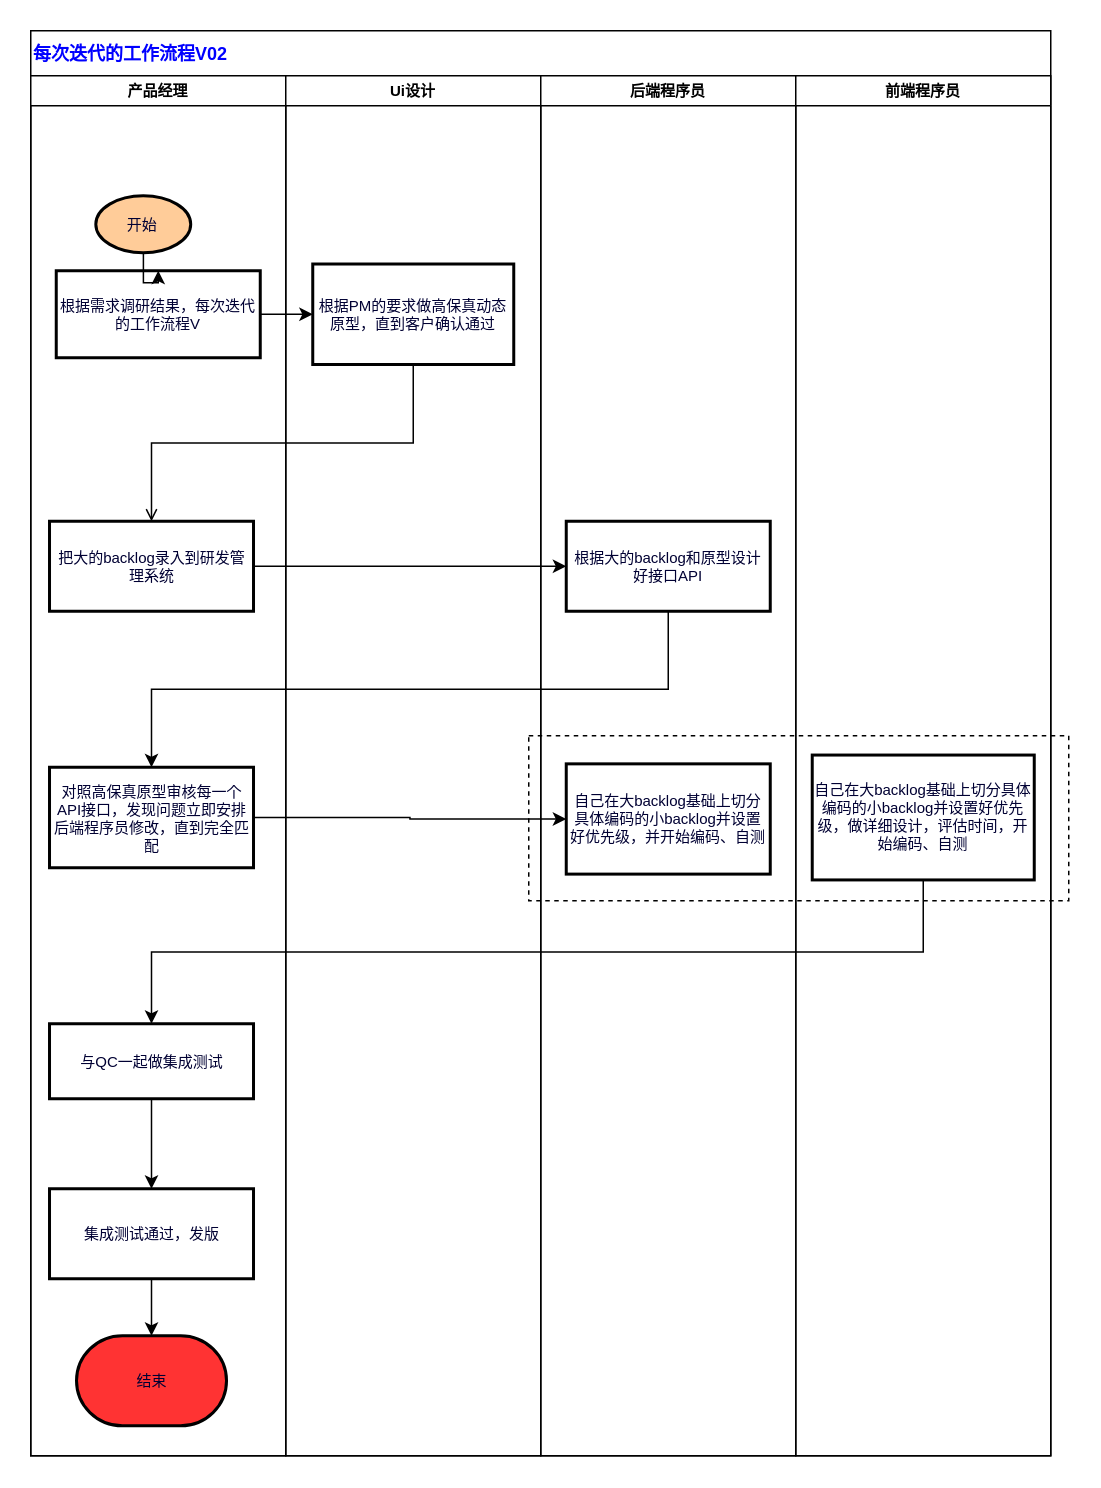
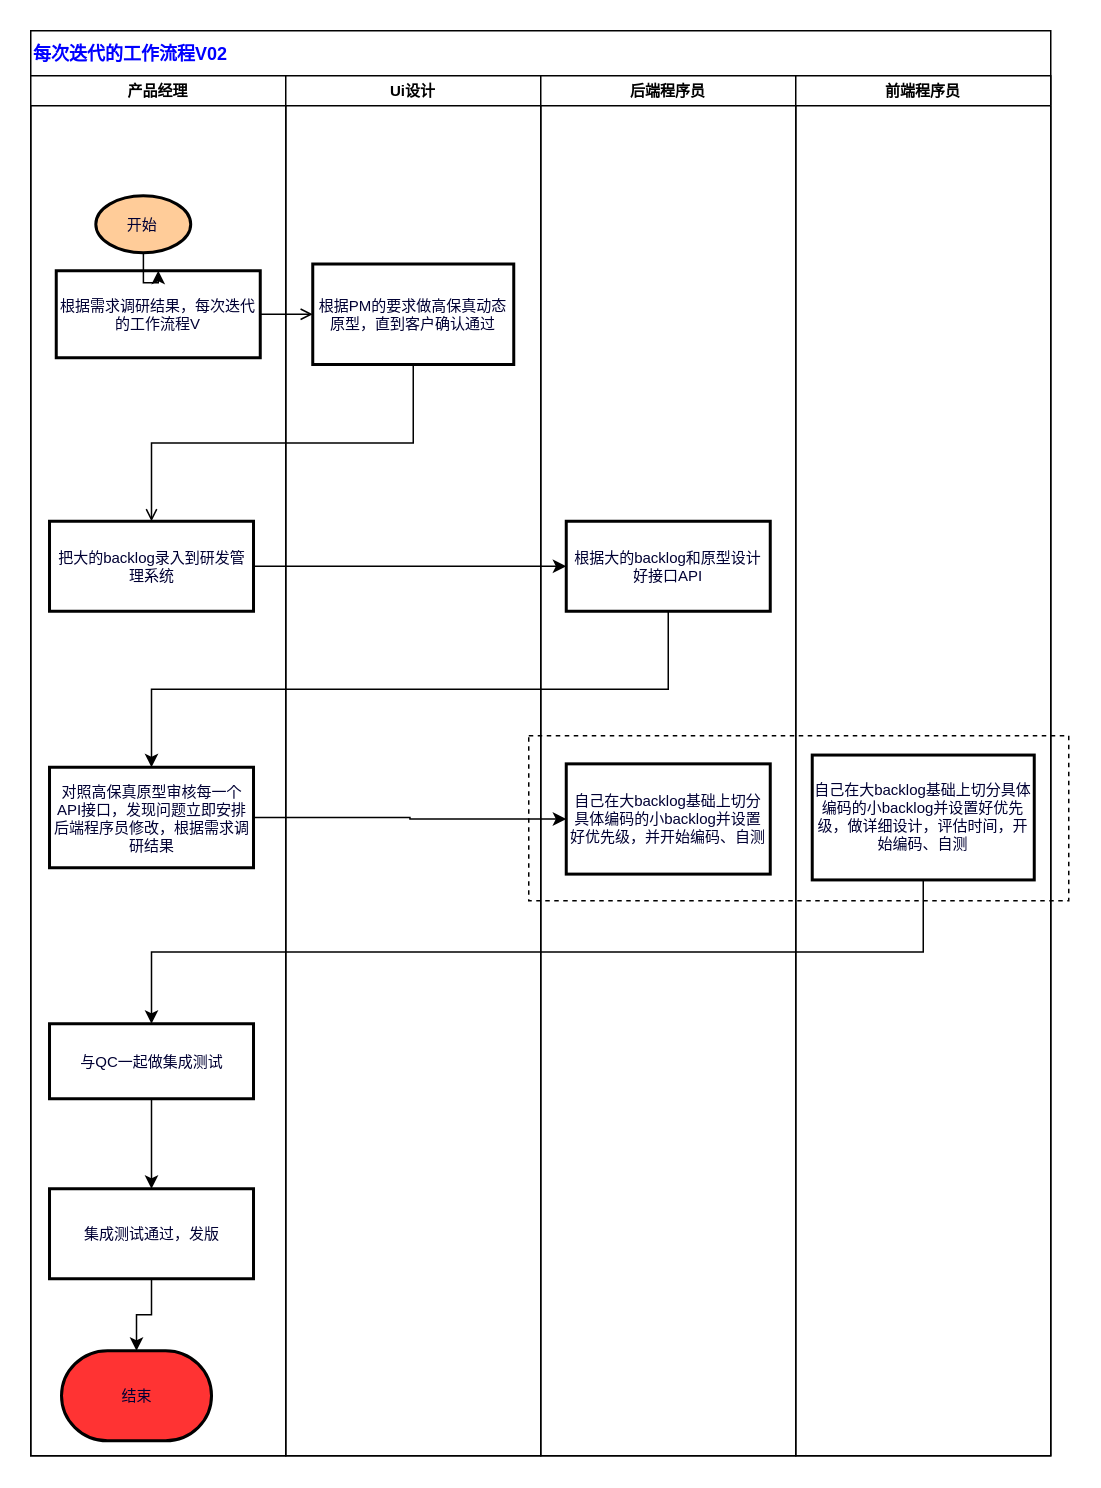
edge "根据需求调研结果，每次迭代的工作流程V" -> "根据PM的要求做高保真动态原型，直到客户确认通过": arrowhead classic -> open
node "对照高保真原型审核每一个API接口，发现问题立即安排后端程序员修改，直到完全匹配": label "对照高保真原型审核每一个API接口，发现问题立即安排后端程序员修改，直到完全匹配" -> "对照高保真原型审核每一个API接口，发现问题立即安排后端程序员修改，根据需求调研结果"
node "结束": moved (152, 1381) -> (137, 1396)
